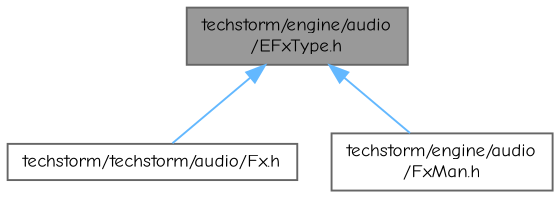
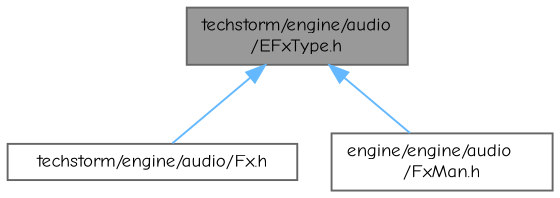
node "techstorm/techstorm/audio/Fx.h": label "techstorm/techstorm/audio/Fx.h" -> "techstorm/engine/audio/Fx.h"
node "techstorm/engine/audio /FxMan.h": label "techstorm/engine/audio /FxMan.h" -> "engine/engine/audio /FxMan.h"
